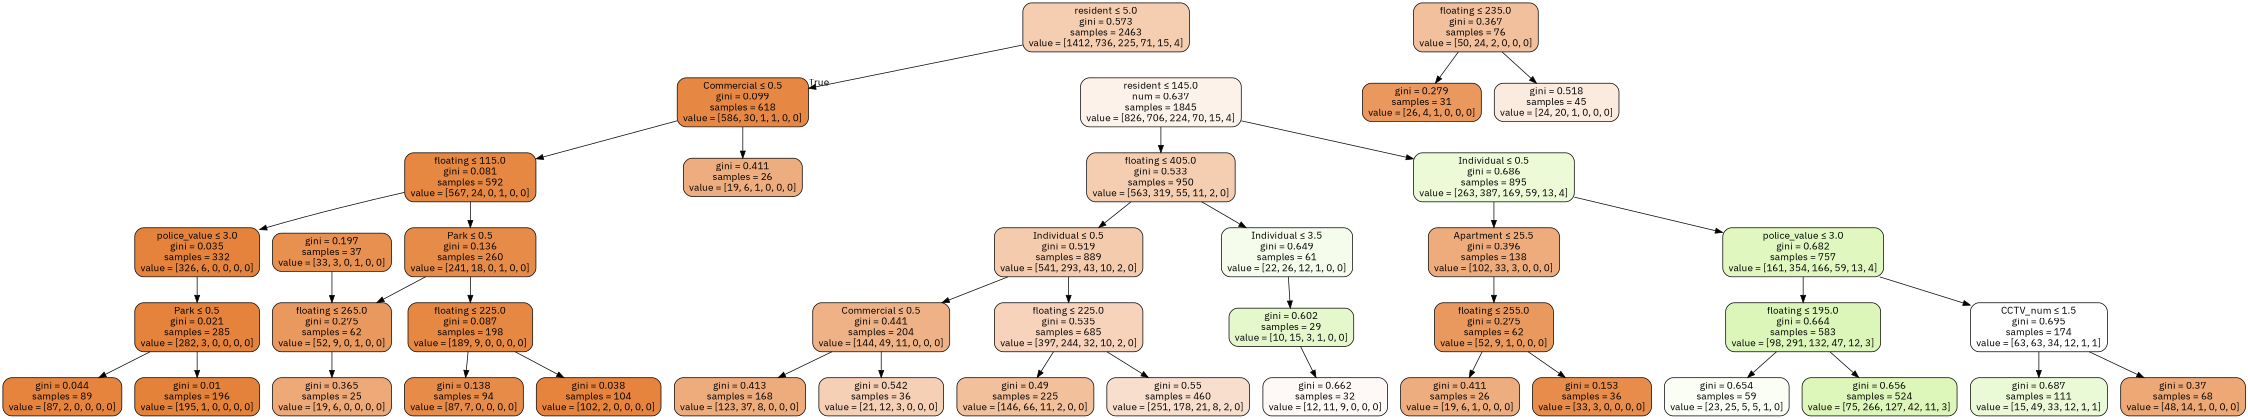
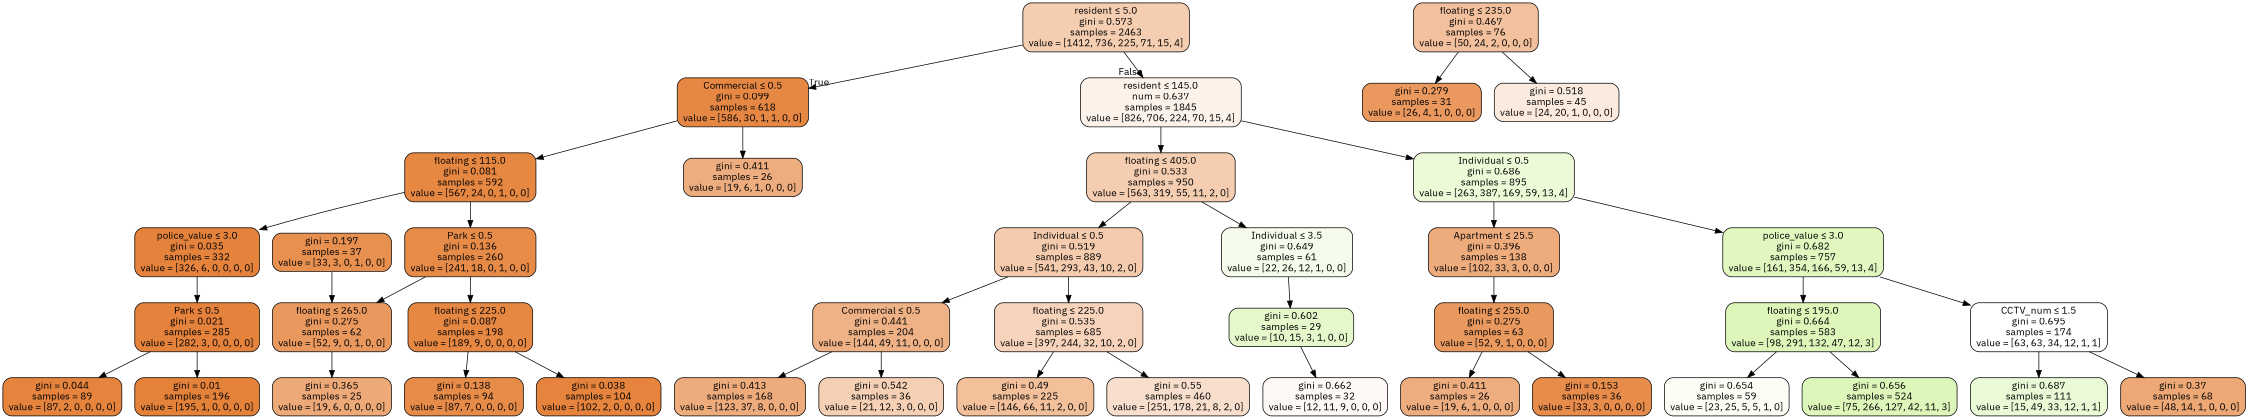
node "floating ≤ 235.0": text "gini = 0.367" -> "gini = 0.467"
edge "resident ≤ 5.0" -> "resident ≤ 145.0": added
node "floating ≤ 255.0": text "samples = 62" -> "samples = 63"
